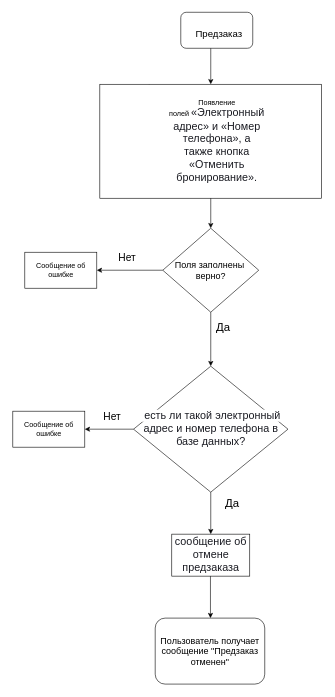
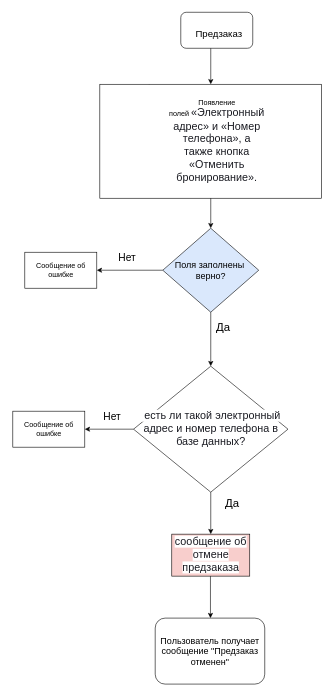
node "Поля заполнены верно?": fillcolor #ffffff -> #dae8fc
node "сообщение об отмене предзаказа": fillcolor #ffffff -> #f8cecc
